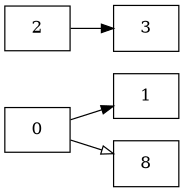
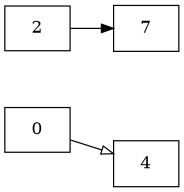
node "3": label "3" -> "7"
node "1": removed
node "8": label "8" -> "4"
